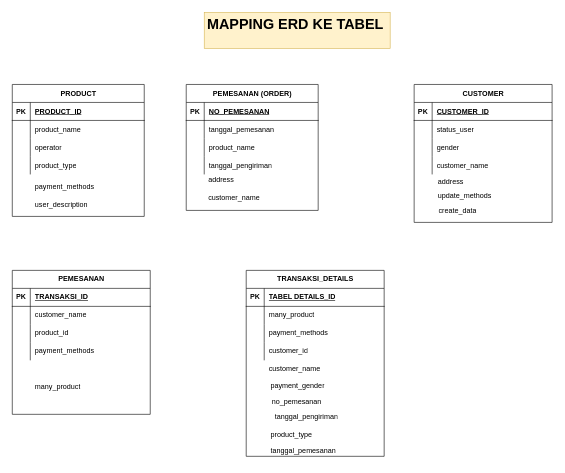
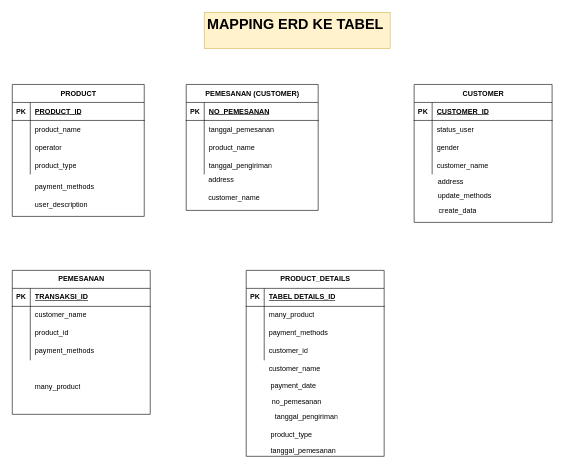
node "PEMESANAN (ORDER)": label "PEMESANAN (ORDER)" -> "PEMESANAN (CUSTOMER)"
node "TRANSAKSI_DETAILS": label "TRANSAKSI_DETAILS" -> "PRODUCT_DETAILS"
node "payment_gender": label "payment_gender" -> "payment_date"
